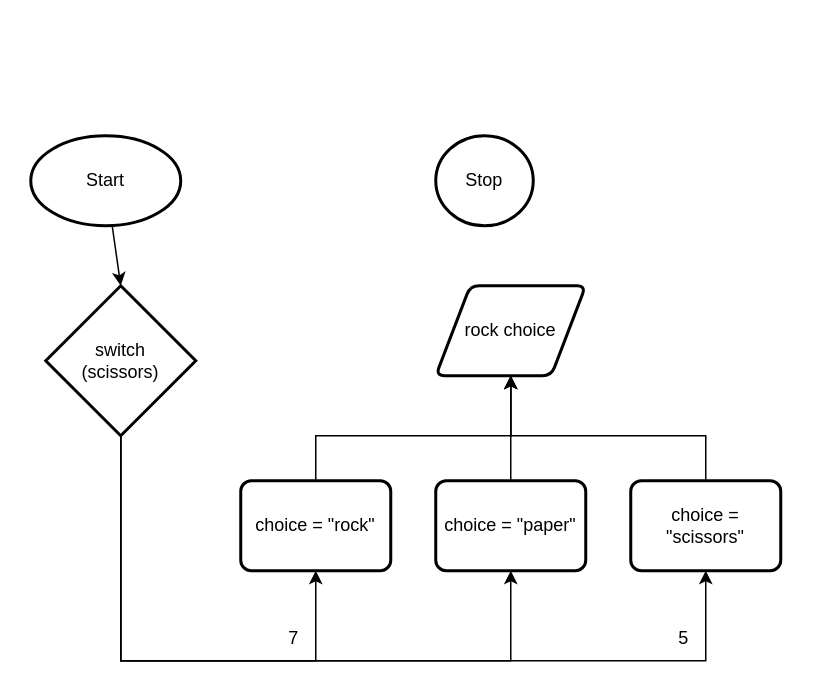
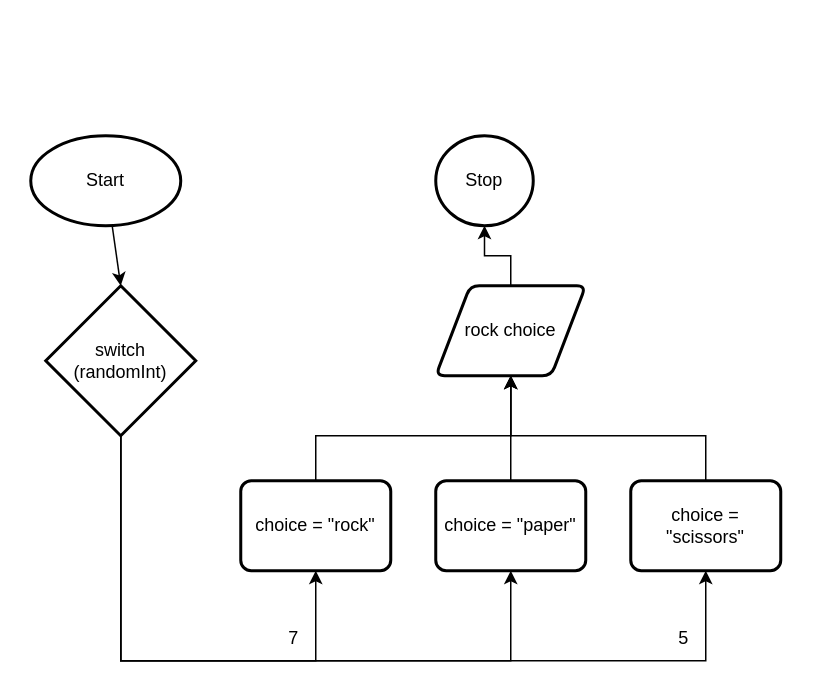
edge "rock choice" -> "Stop": added
node "switch(scissors)": label "switch(scissors)" -> "switch(randomInt)"
